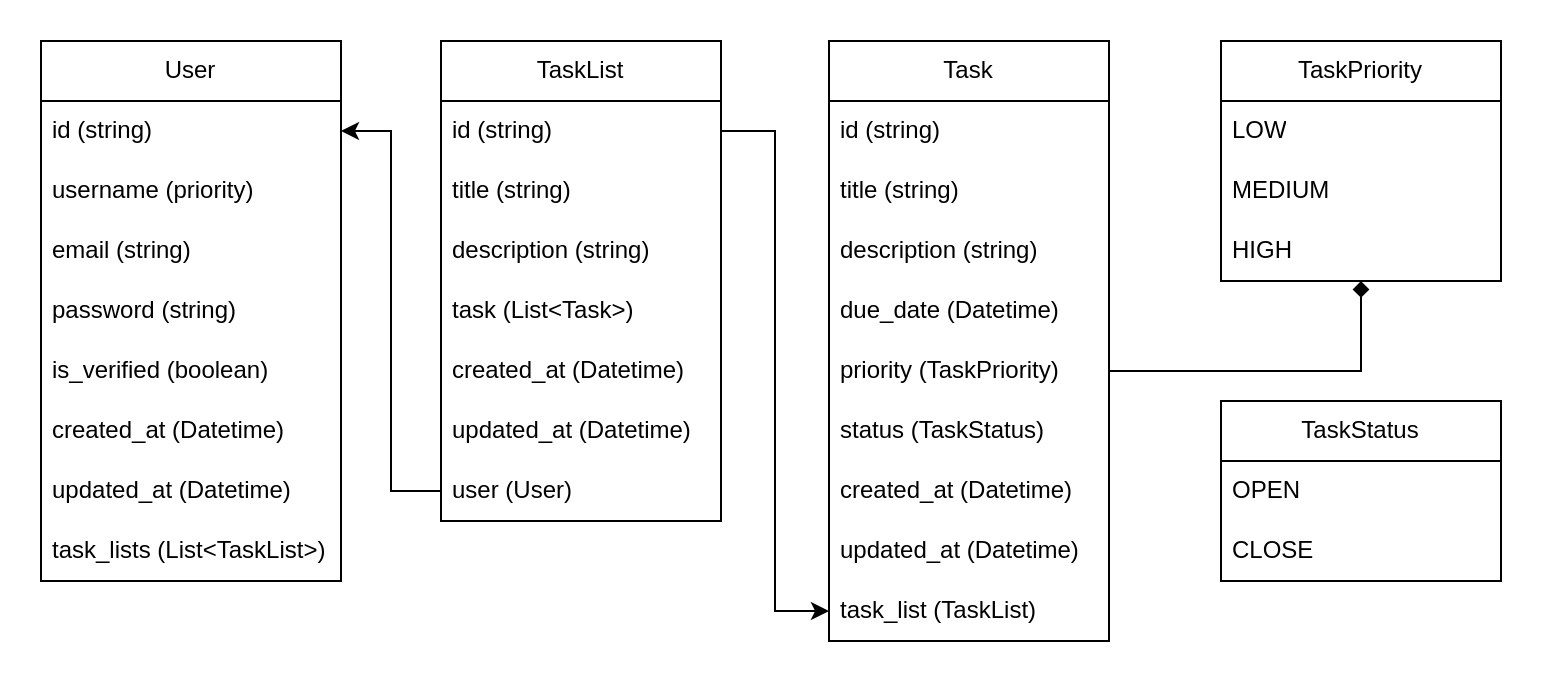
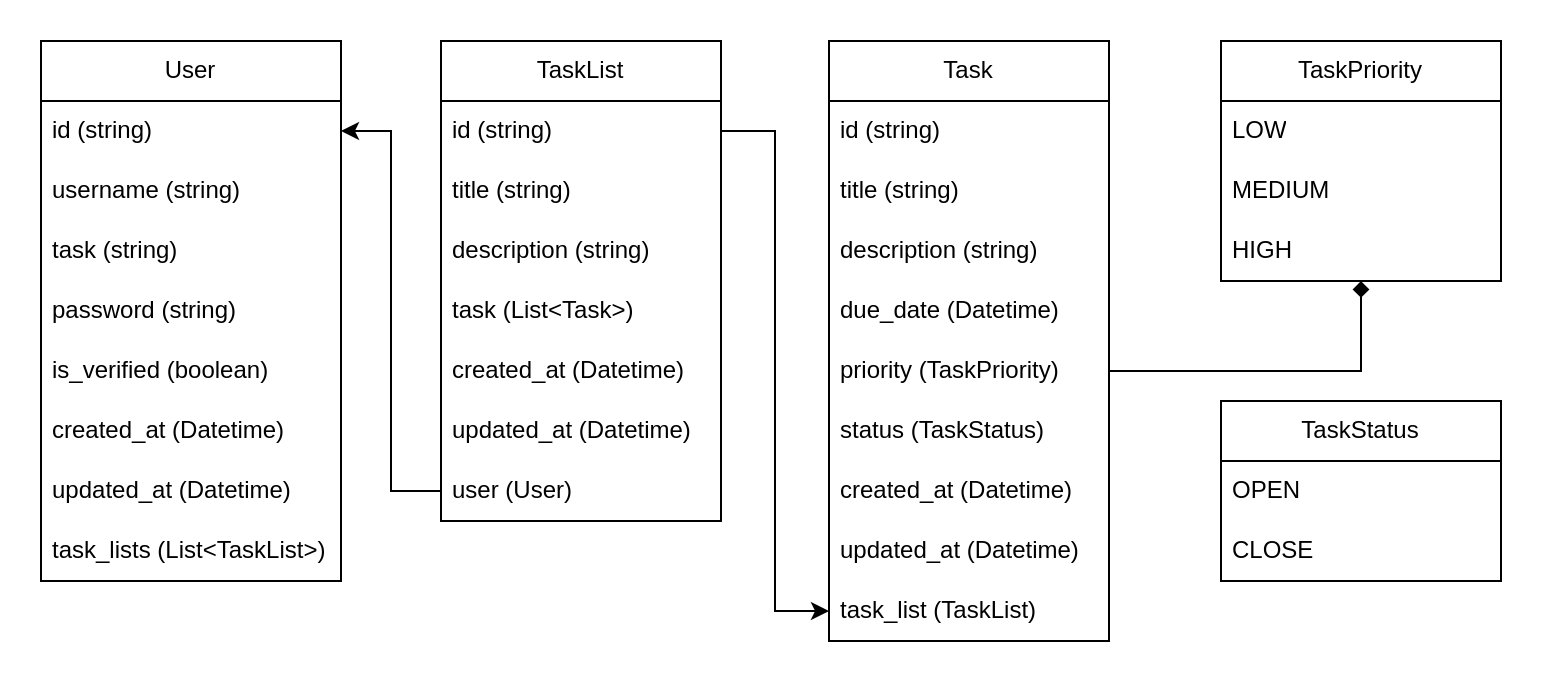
node "username (priority)": label "username (priority)" -> "username (string)"
node "email (string)": label "email (string)" -> "task (string)"
